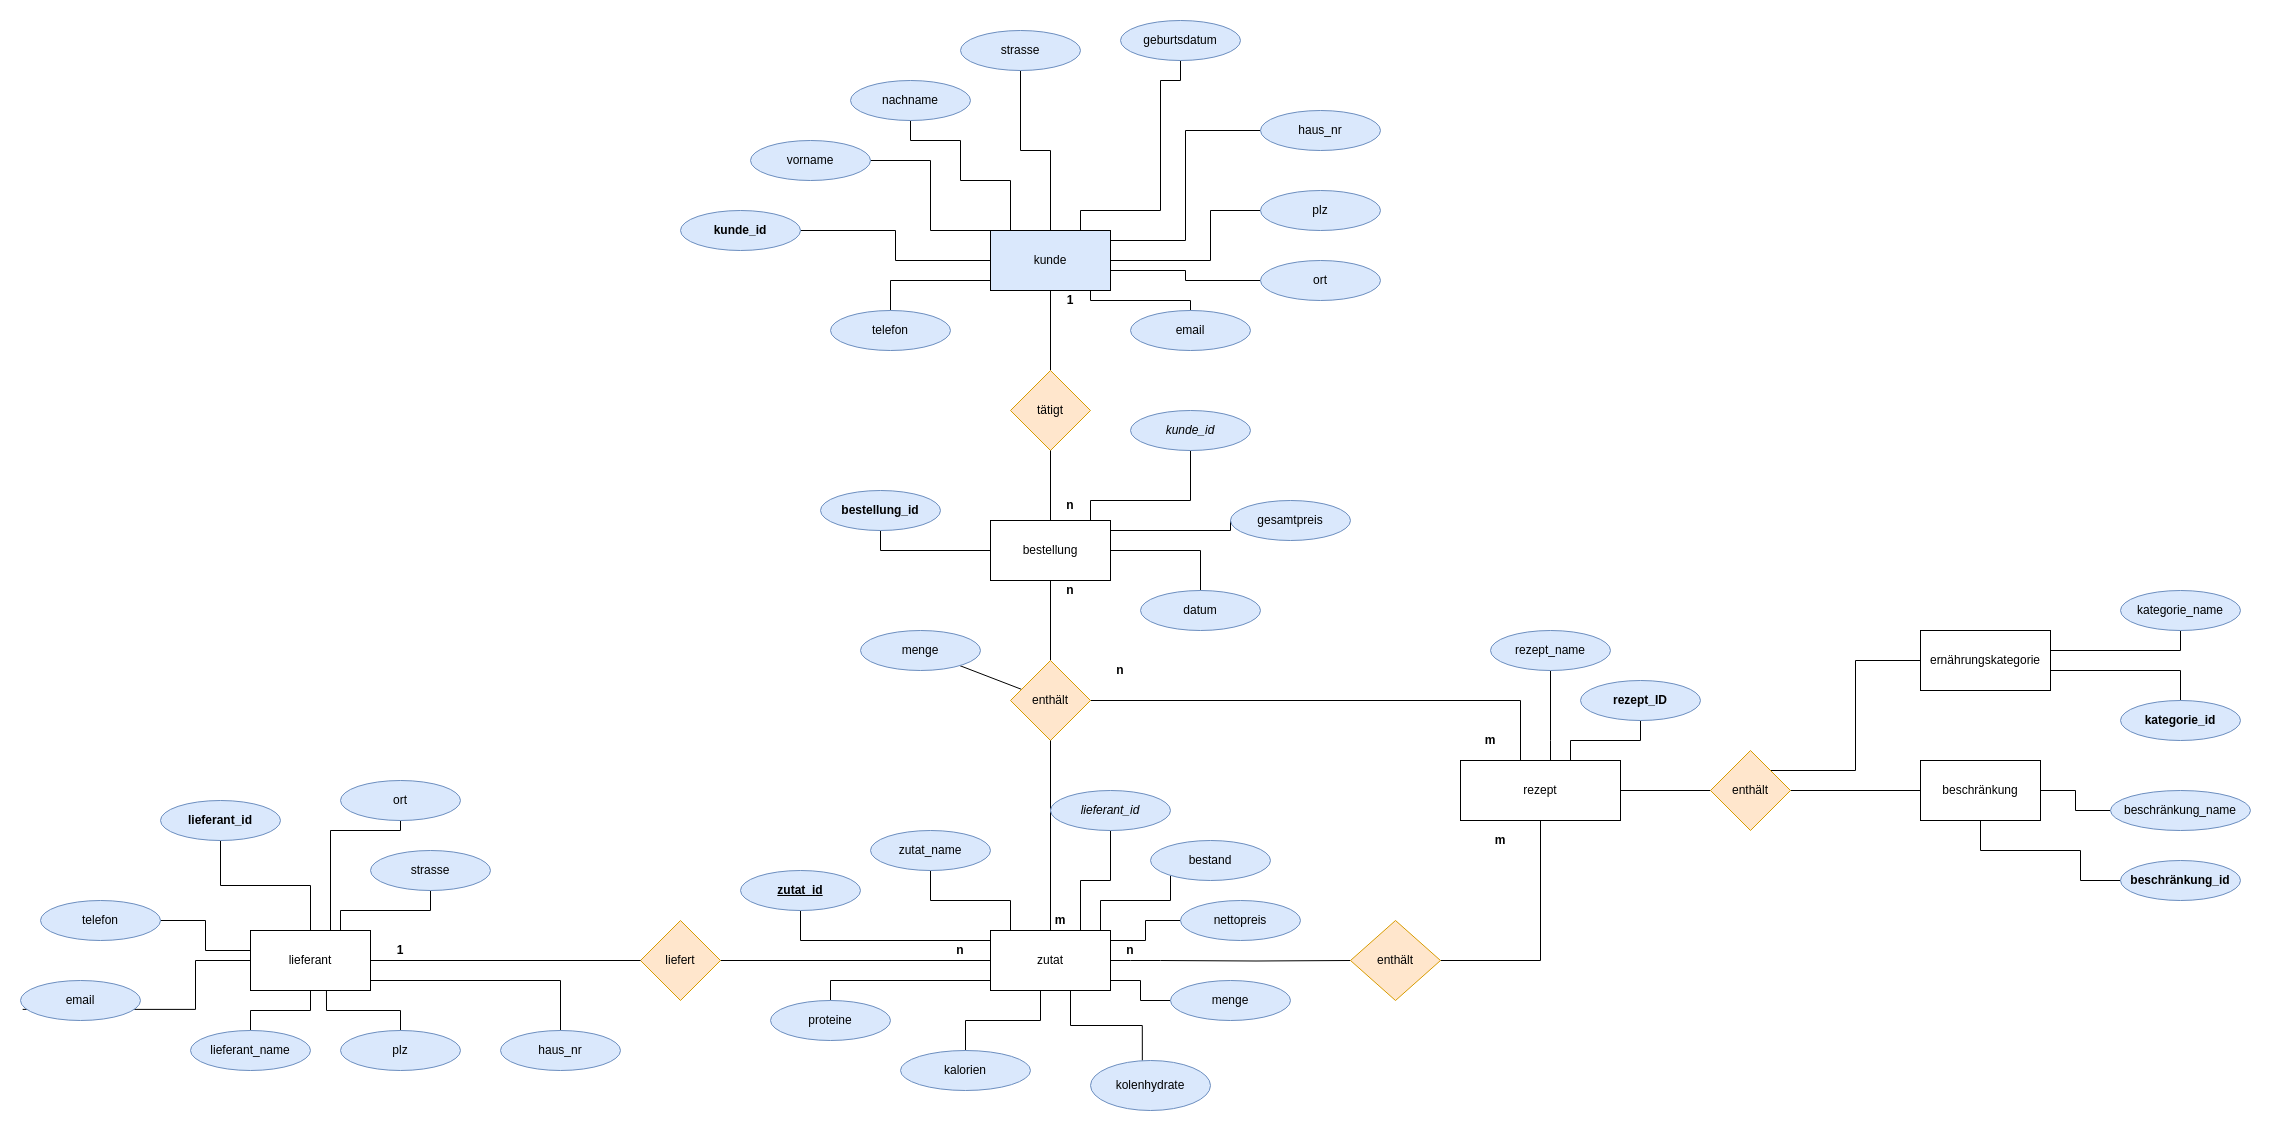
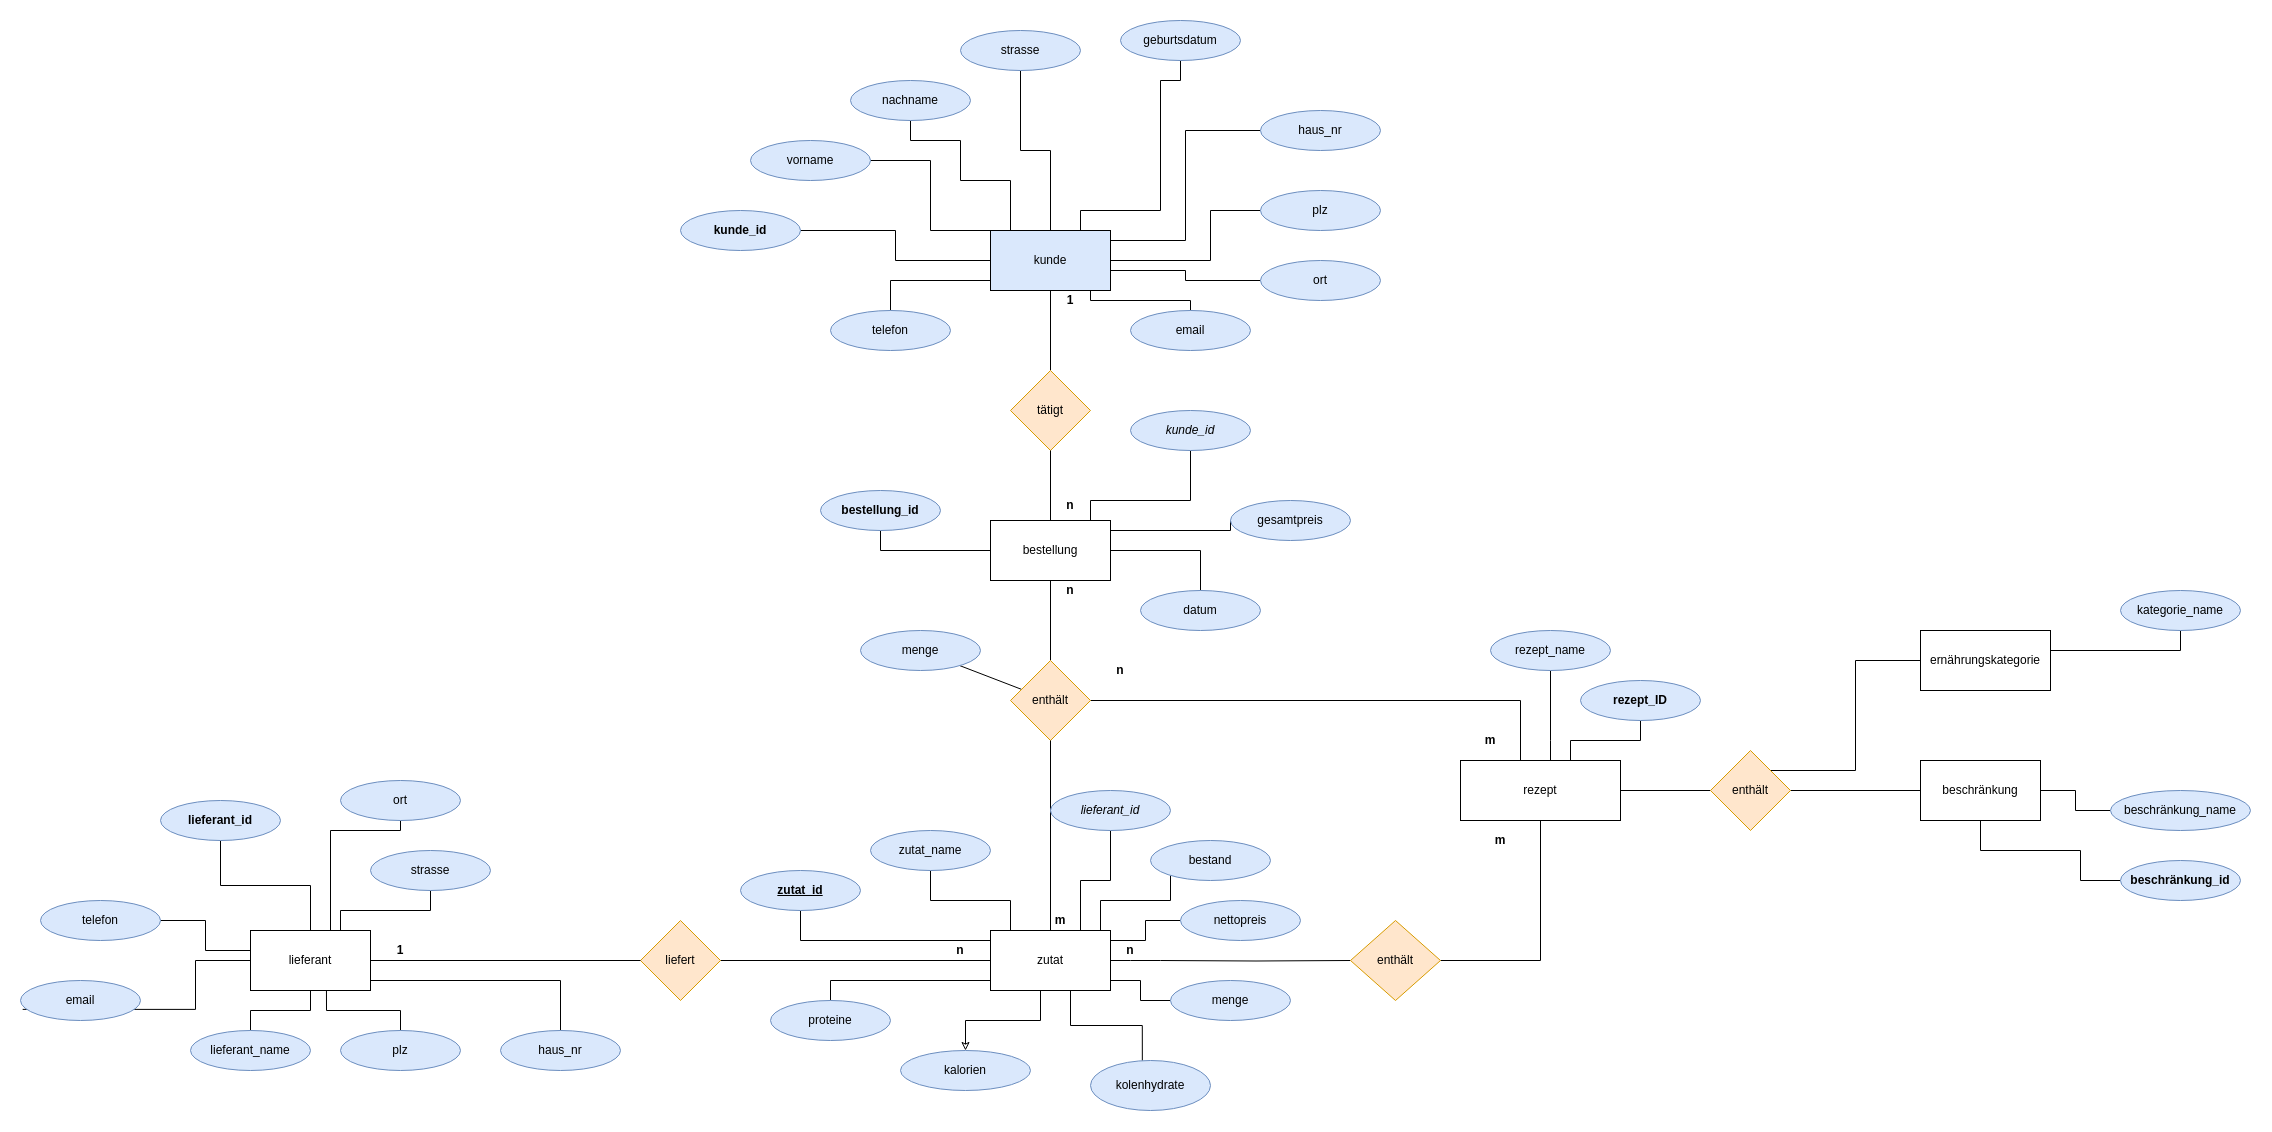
edge "ernährungskategorie" -- "kategorie_id": removed
node "kategorie_id": removed
edge "zutat" -- "kalorien": arrowhead none -> classic
